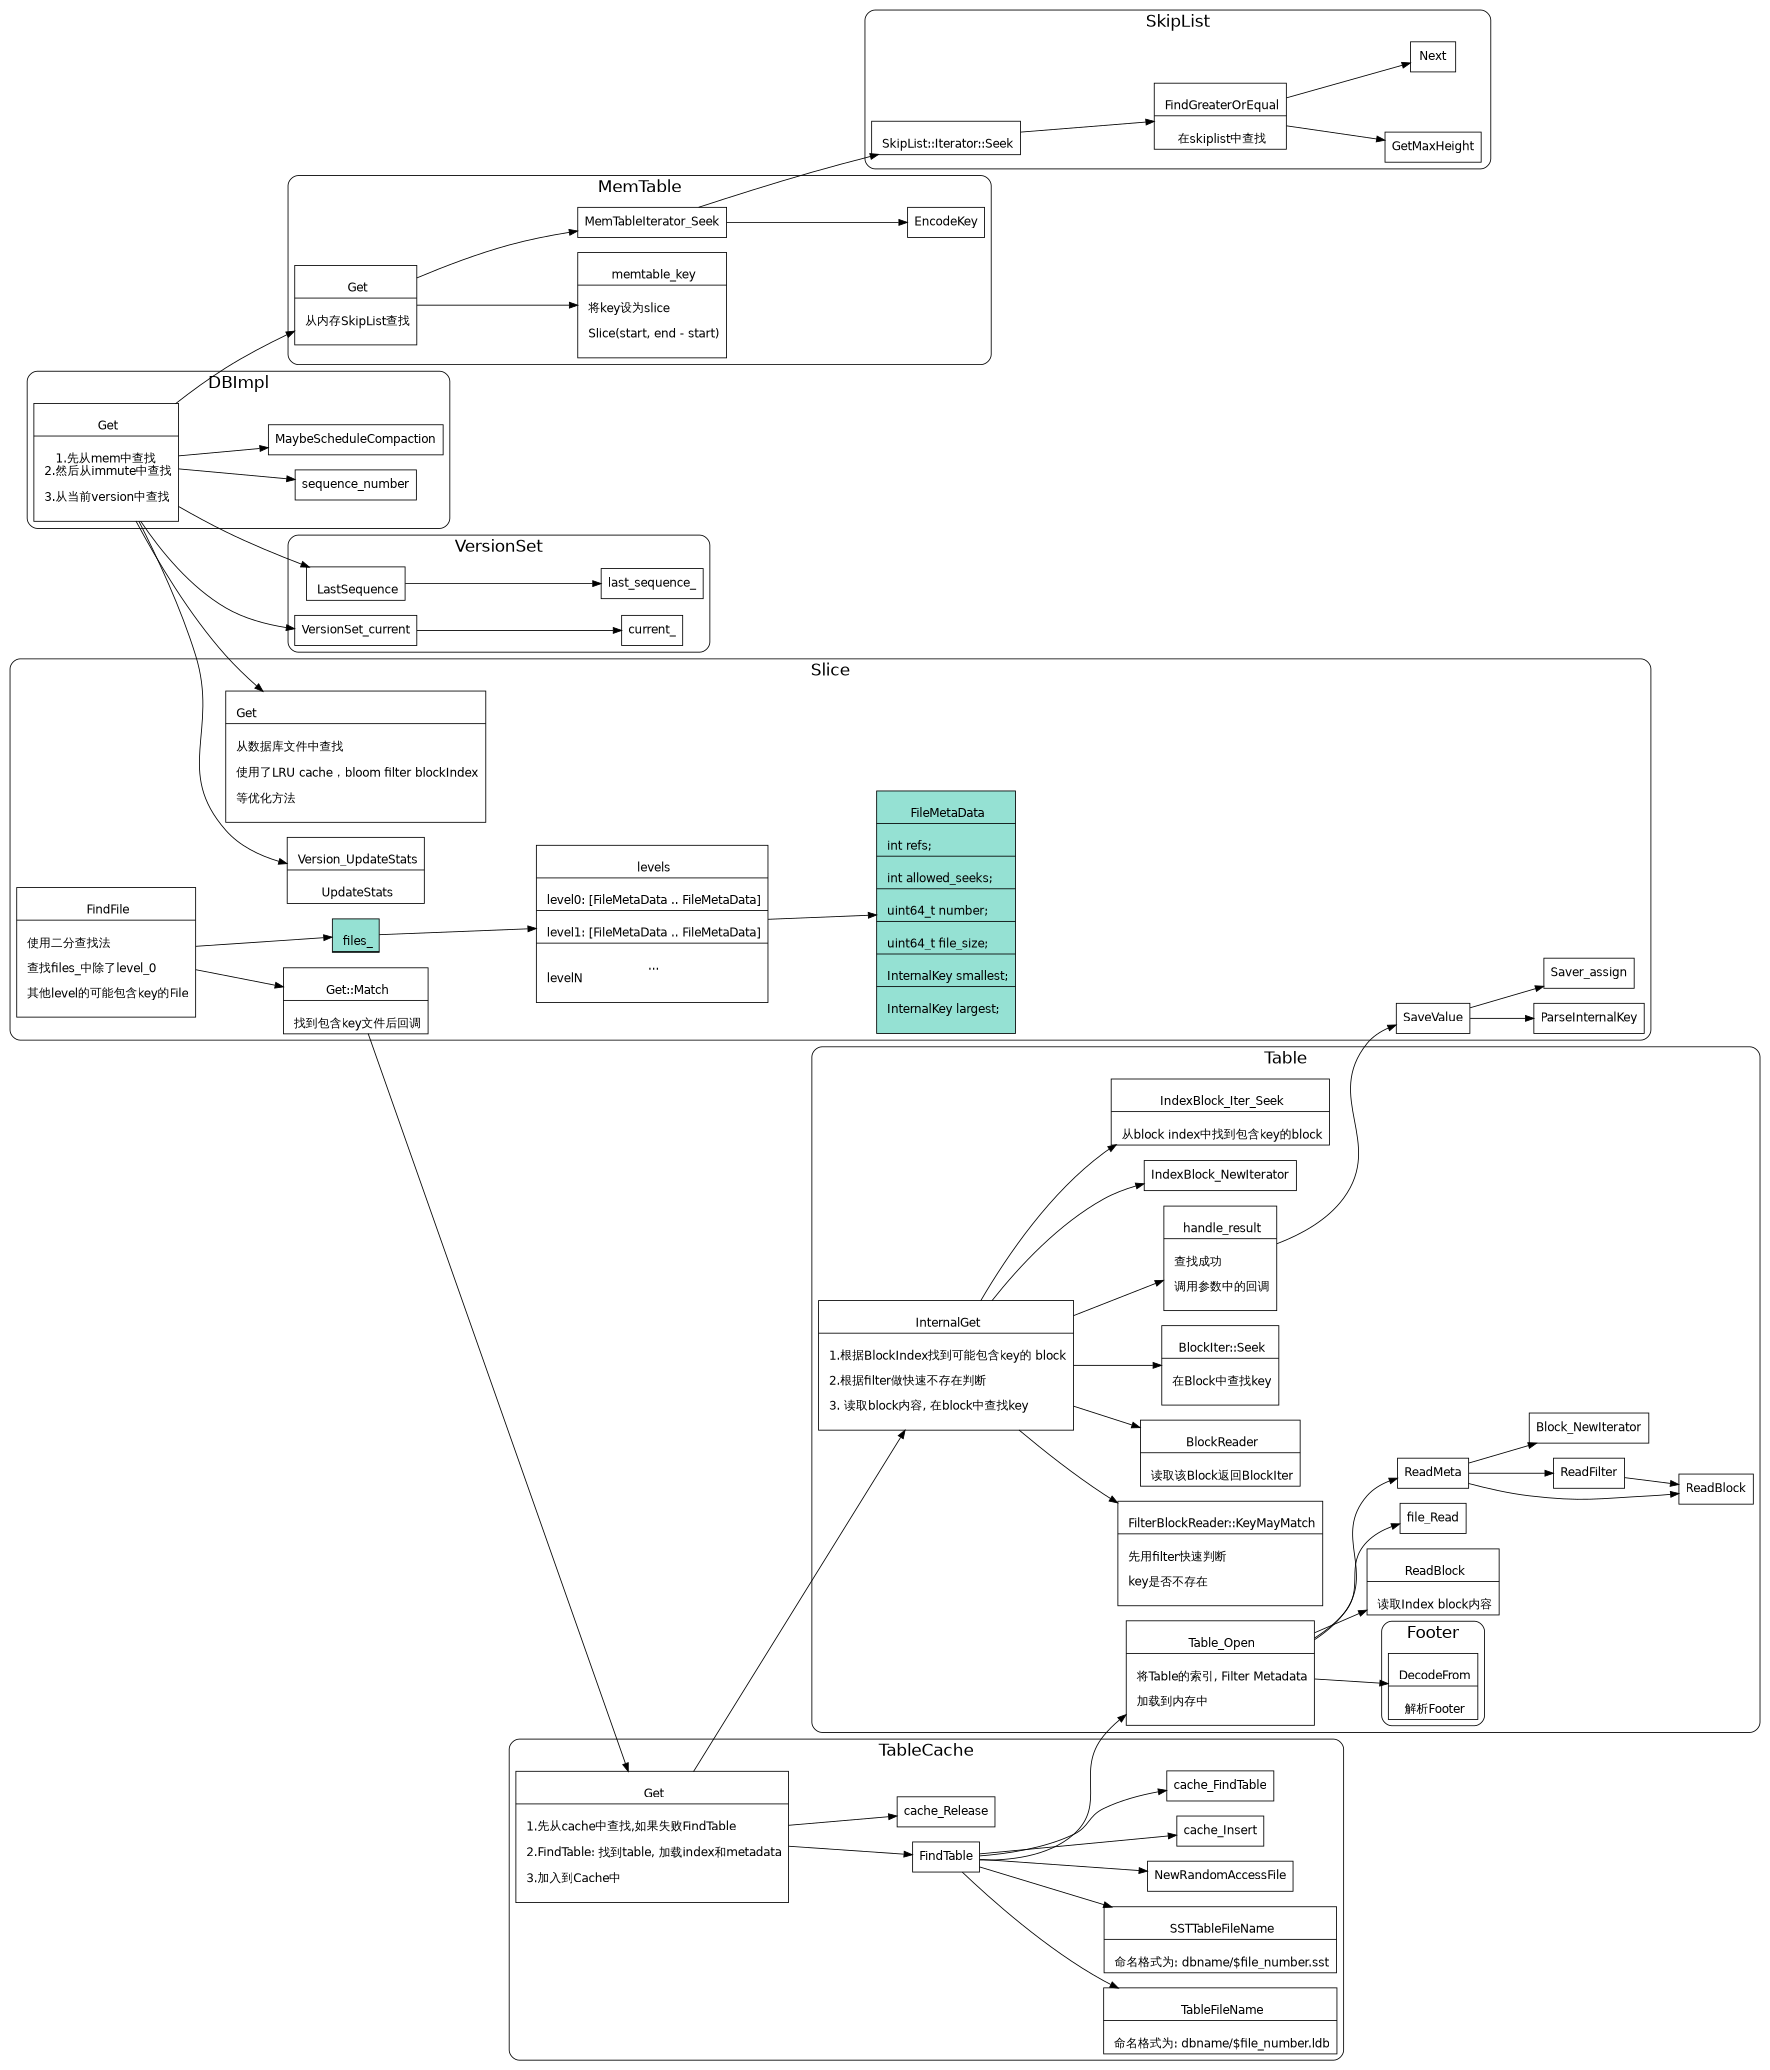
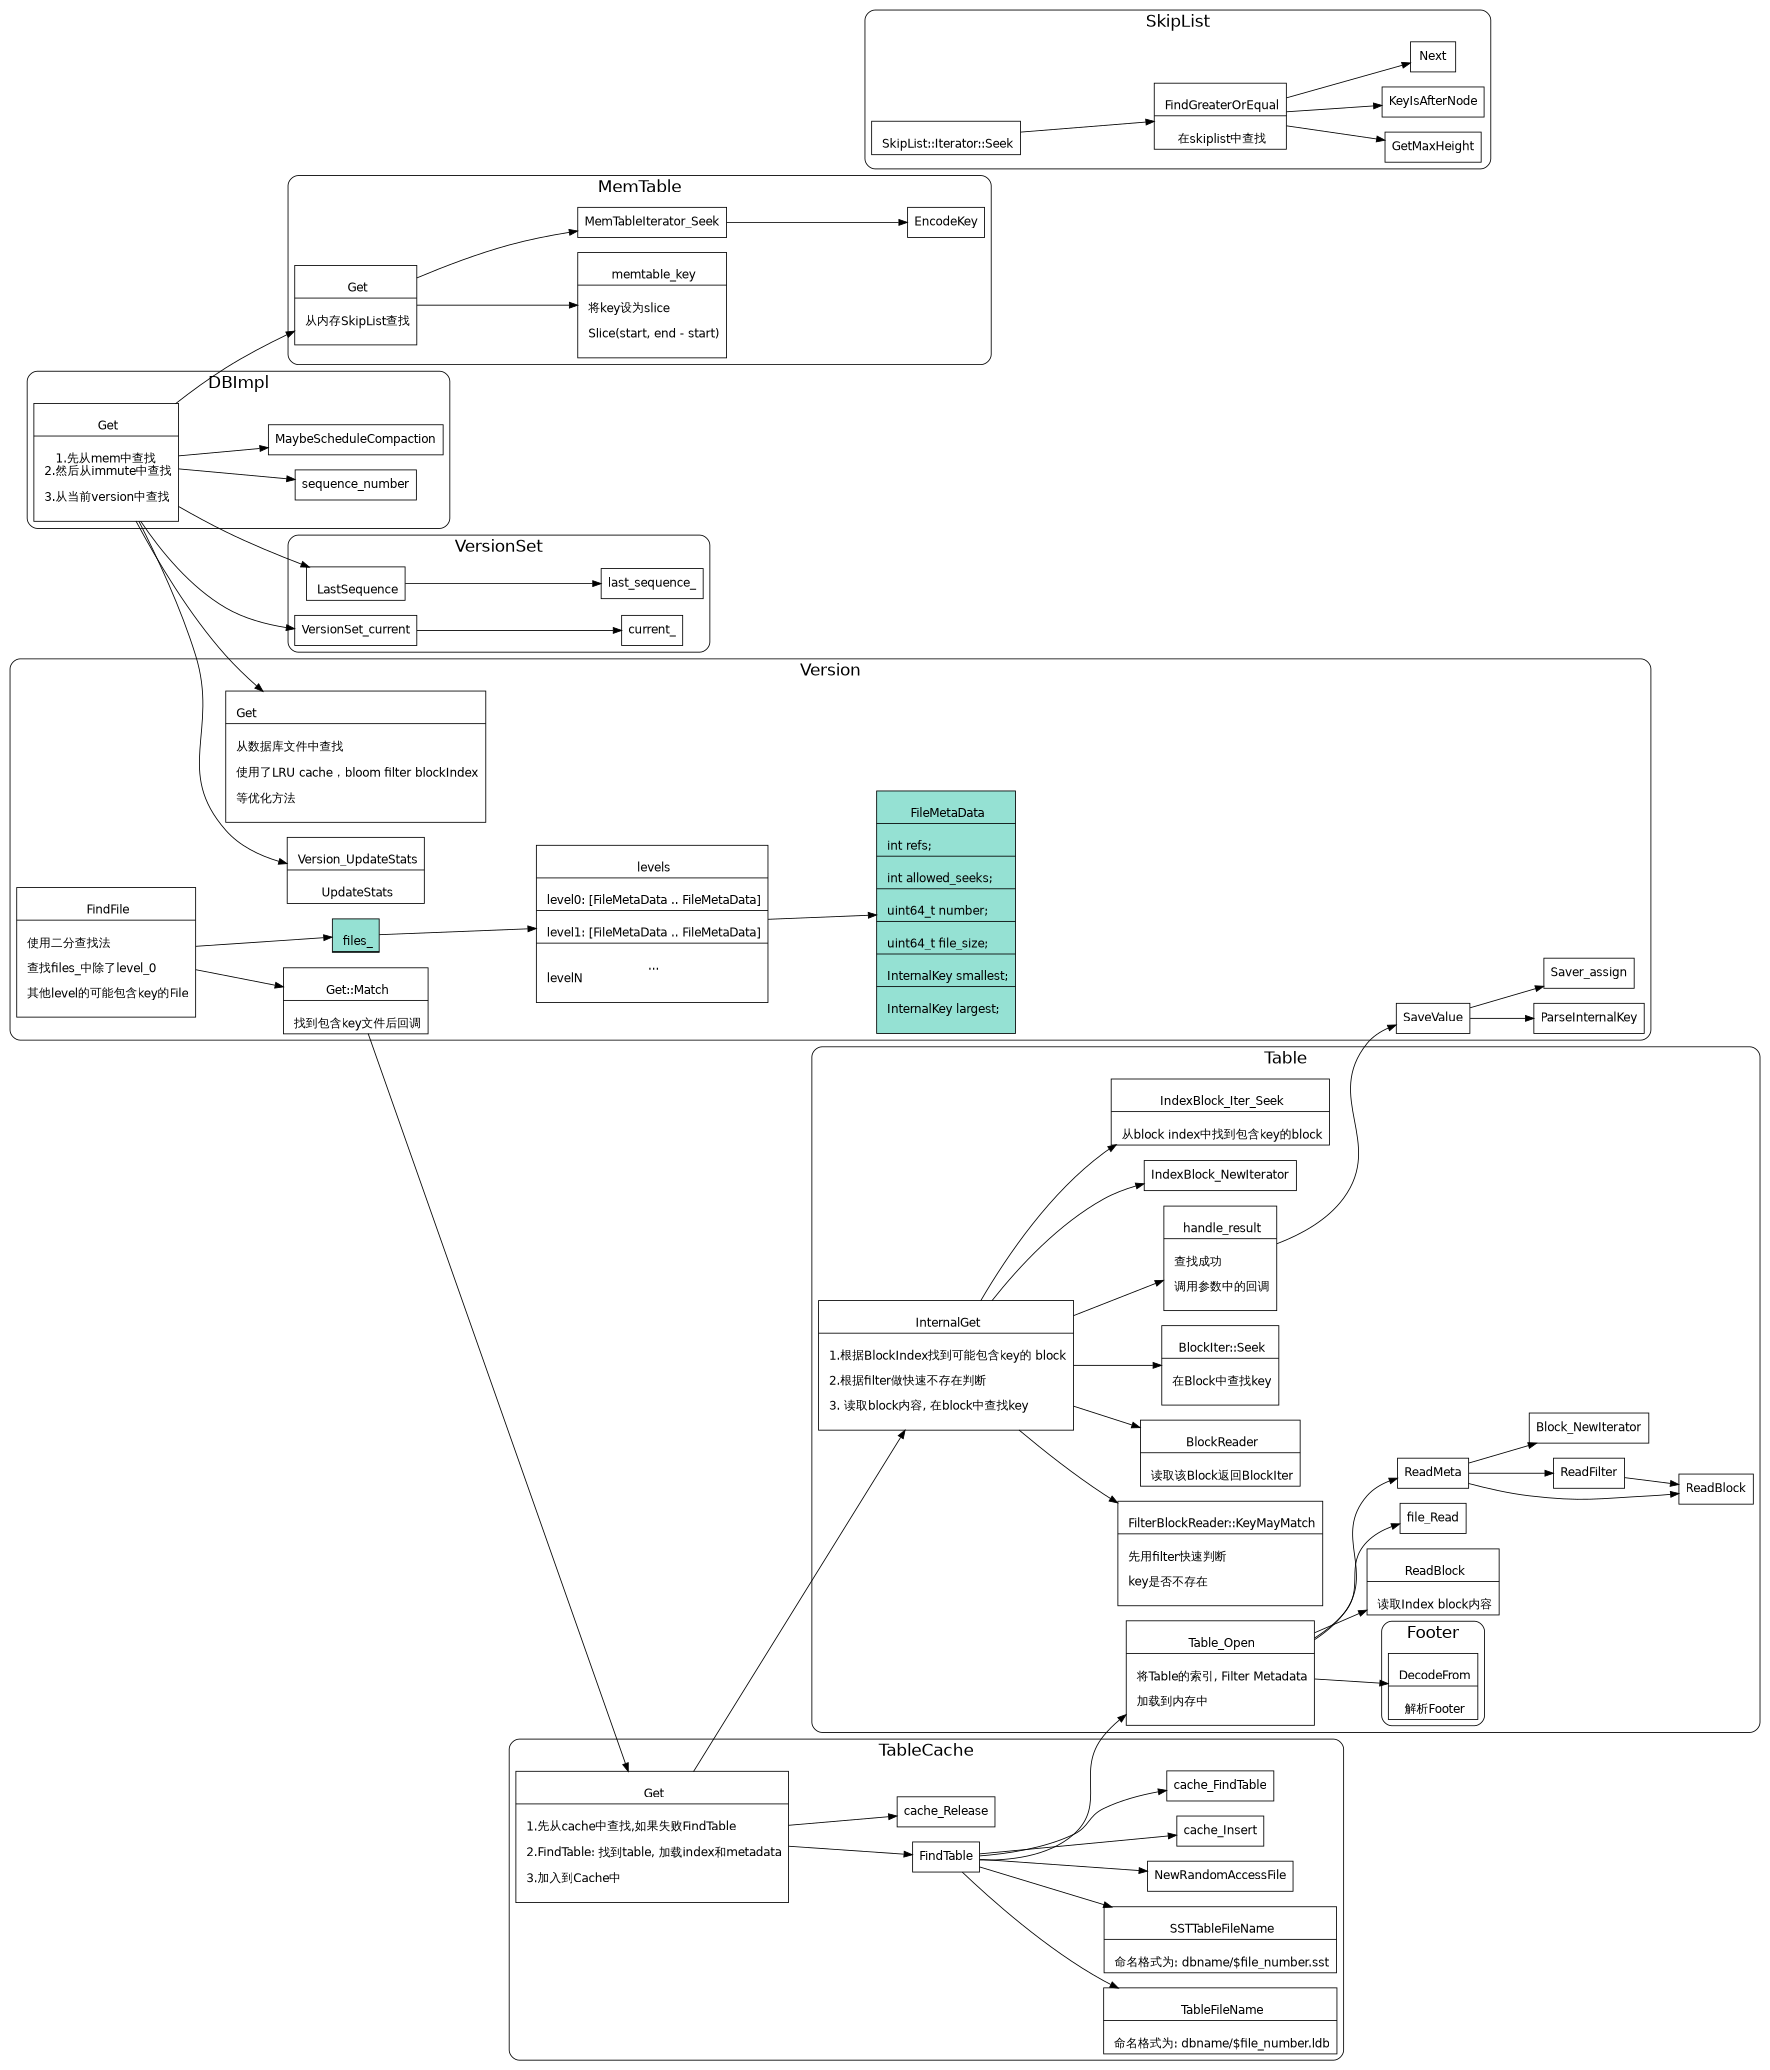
node "KeyIsAfterNode": added
edge "MemTableIterator_Seek" -> "SkipList::Iterator::Seek": removed
cluster "Slice": label "Slice" -> "Version"
